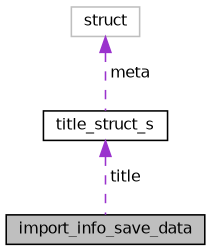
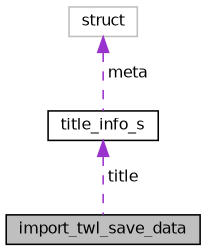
node "title_struct_s": label "title_struct_s" -> "title_info_s"
node "import_info_save_data": label "import_info_save_data" -> "import_twl_save_data"
